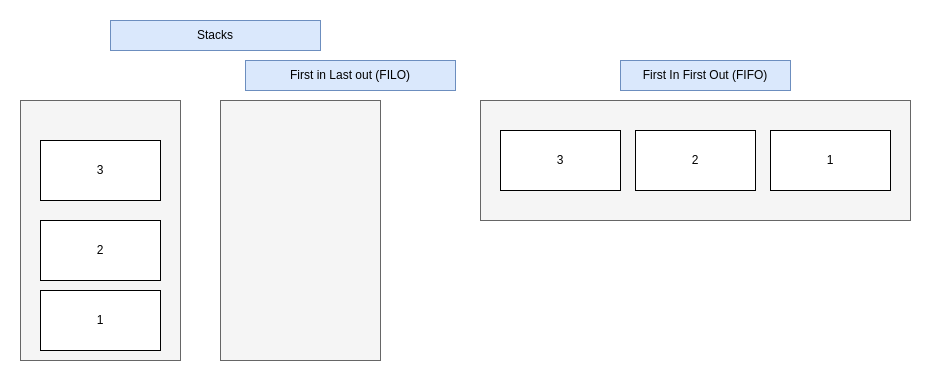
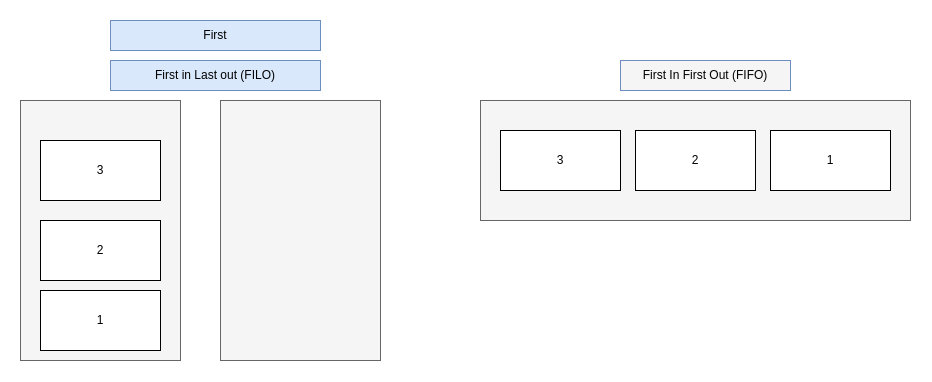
node "Stacks": label "Stacks" -> "First"
node "First in Last out (FILO)": moved (351, 76) -> (216, 76)
node "First In First Out (FIFO)": fillcolor #dae8fc -> #f5f5f5
